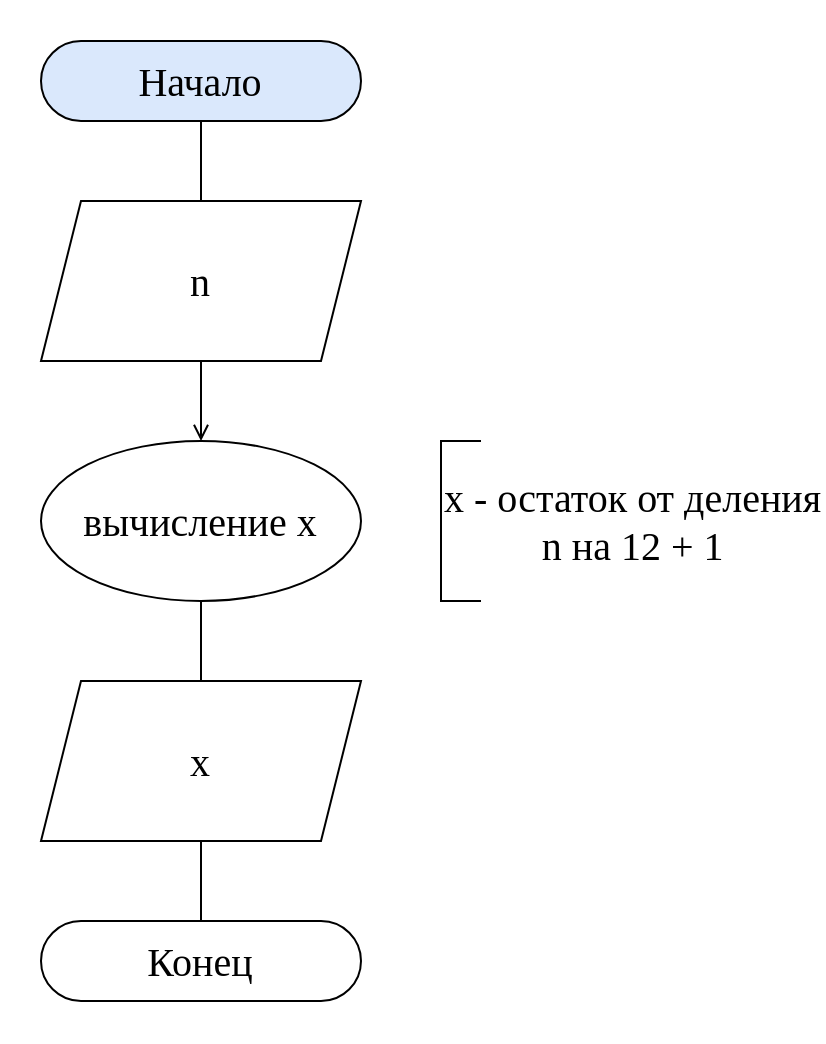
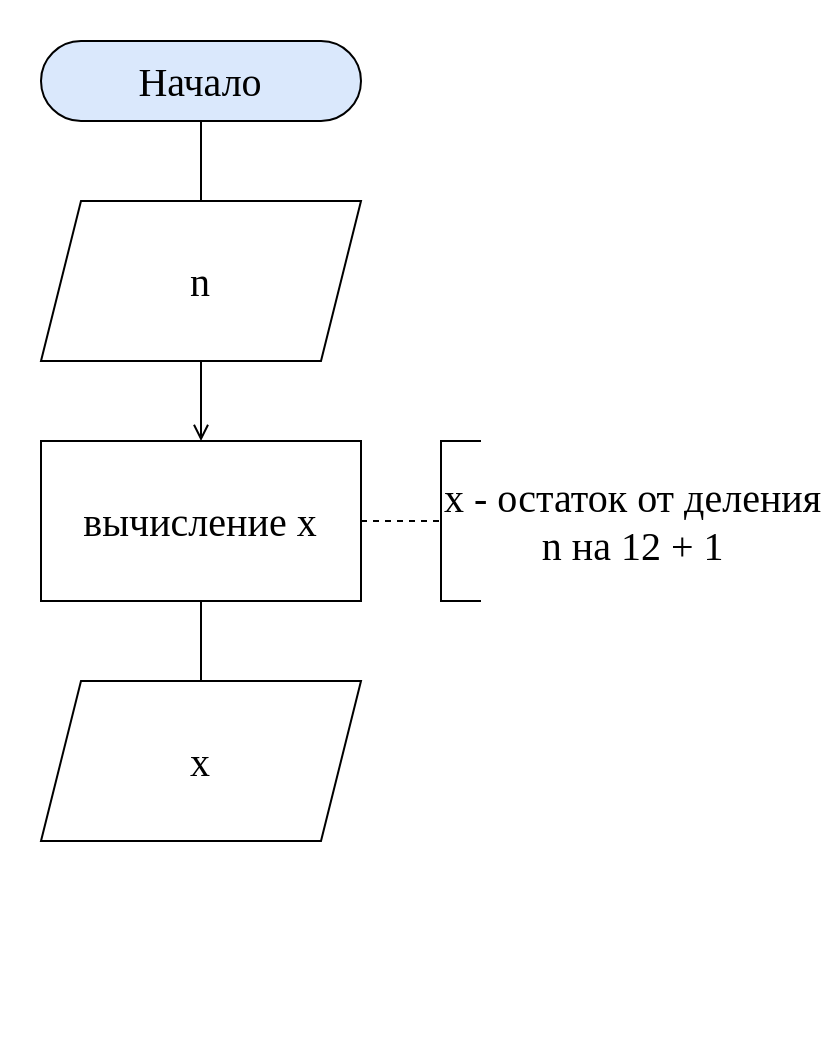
node "вычисление x": shape ellipse -> rectangle
edge "вычисление x" -- "x - остаток от деления n на 12 + 1": added
edge "x" -- "Конец": removed
node "Конец": removed
